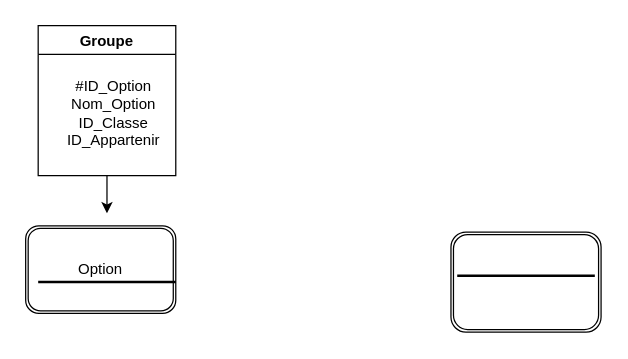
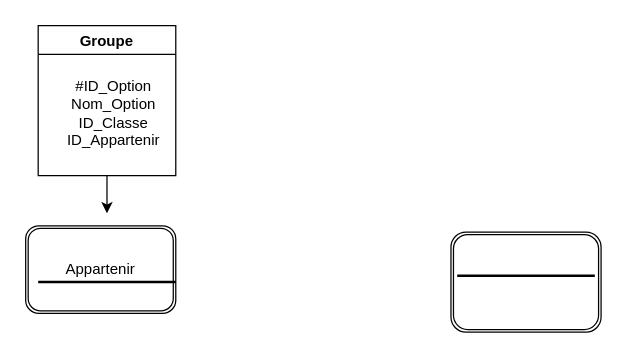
node "Option": label "Option" -> "Appartenir"
